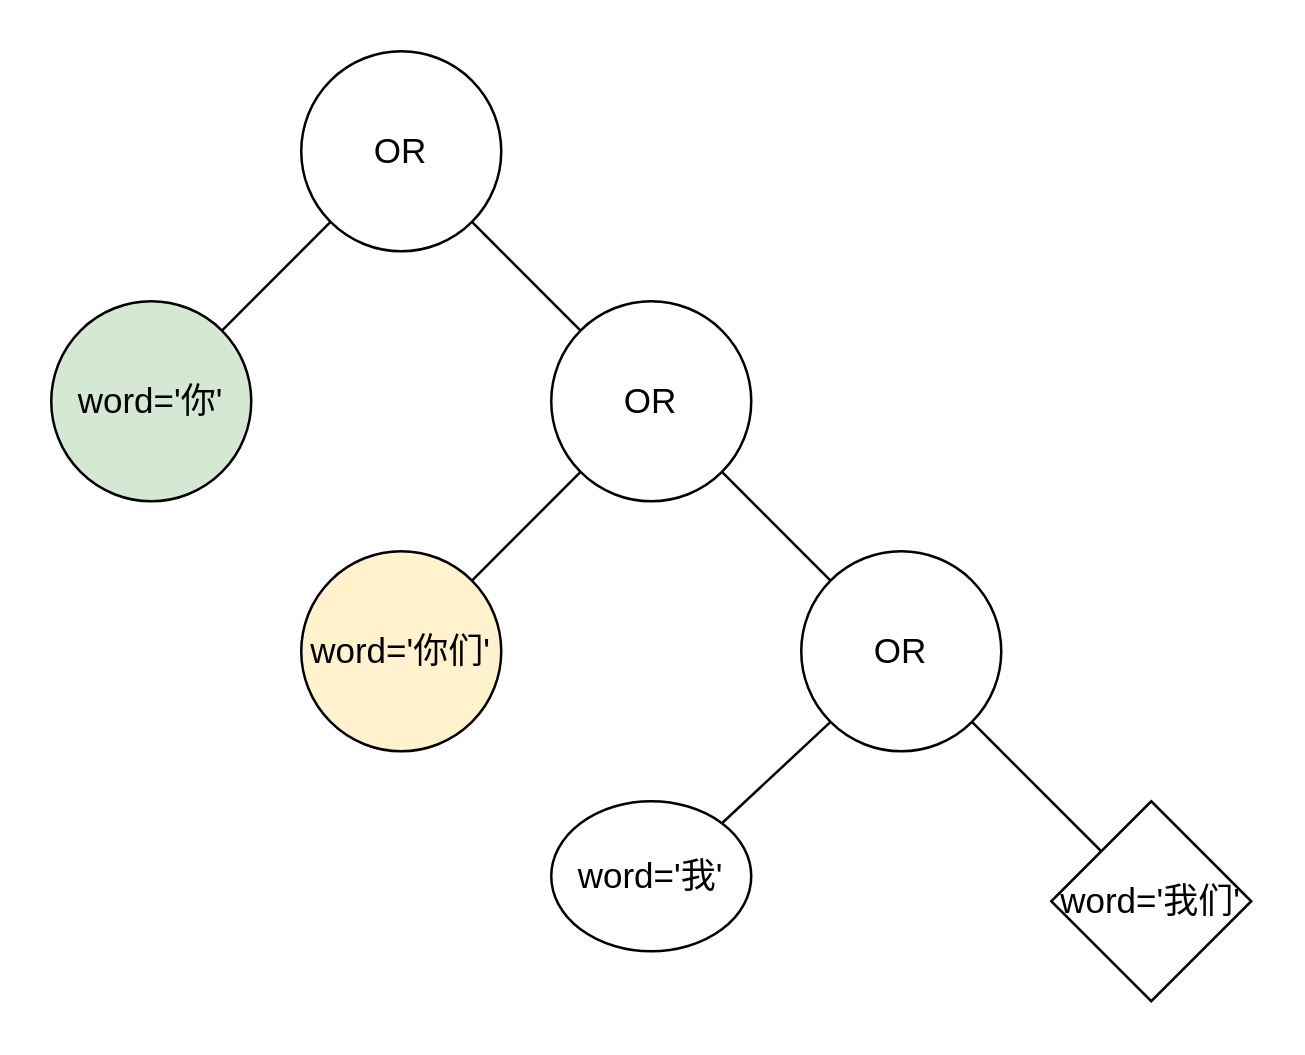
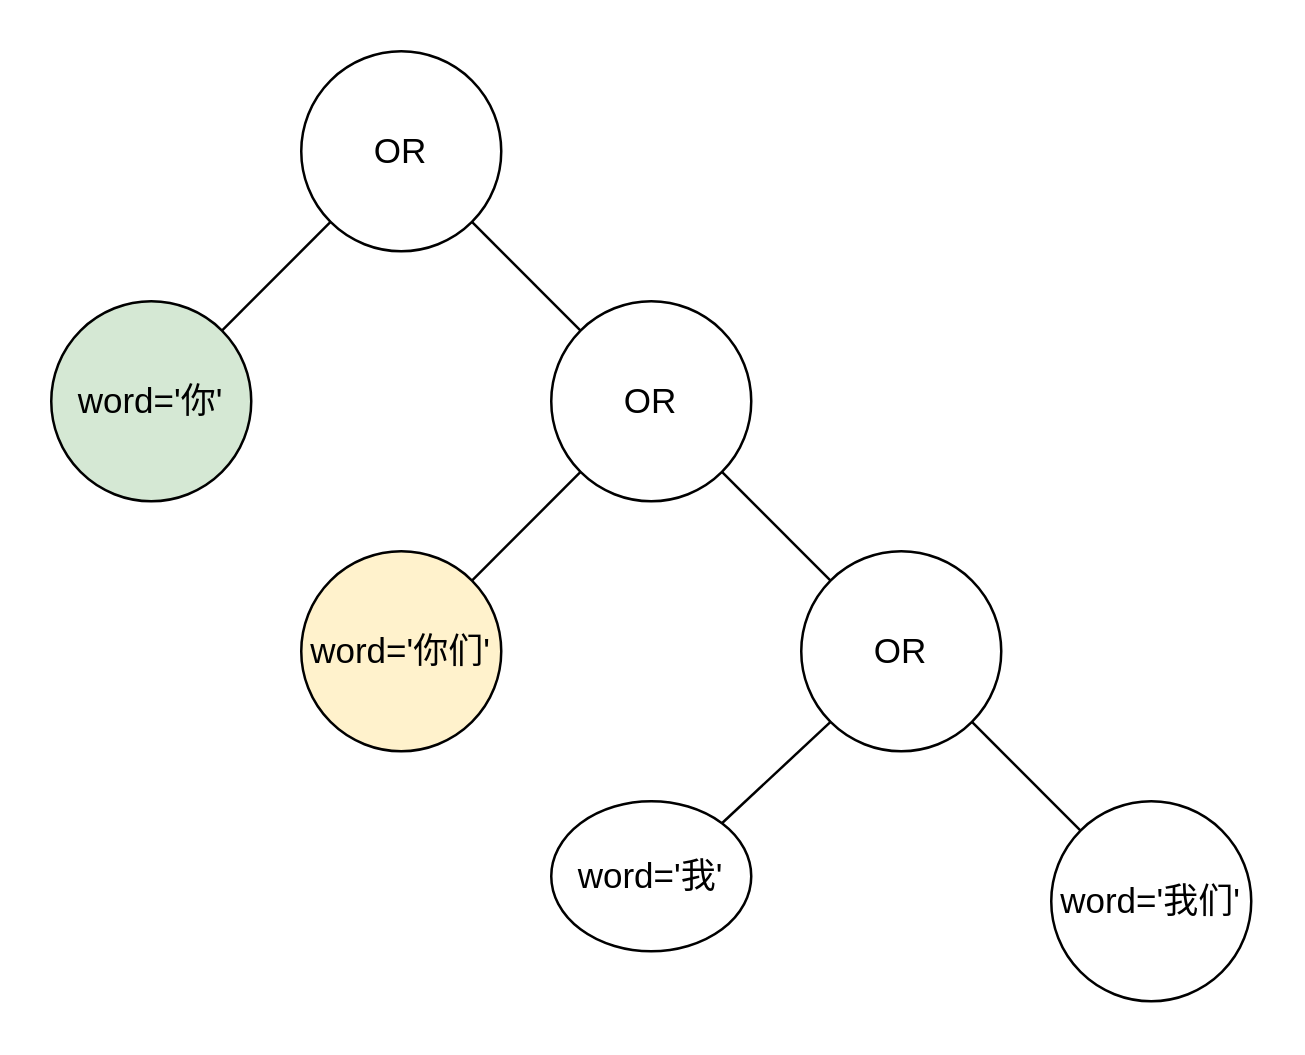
node "word='我们'": shape diamond -> ellipse
